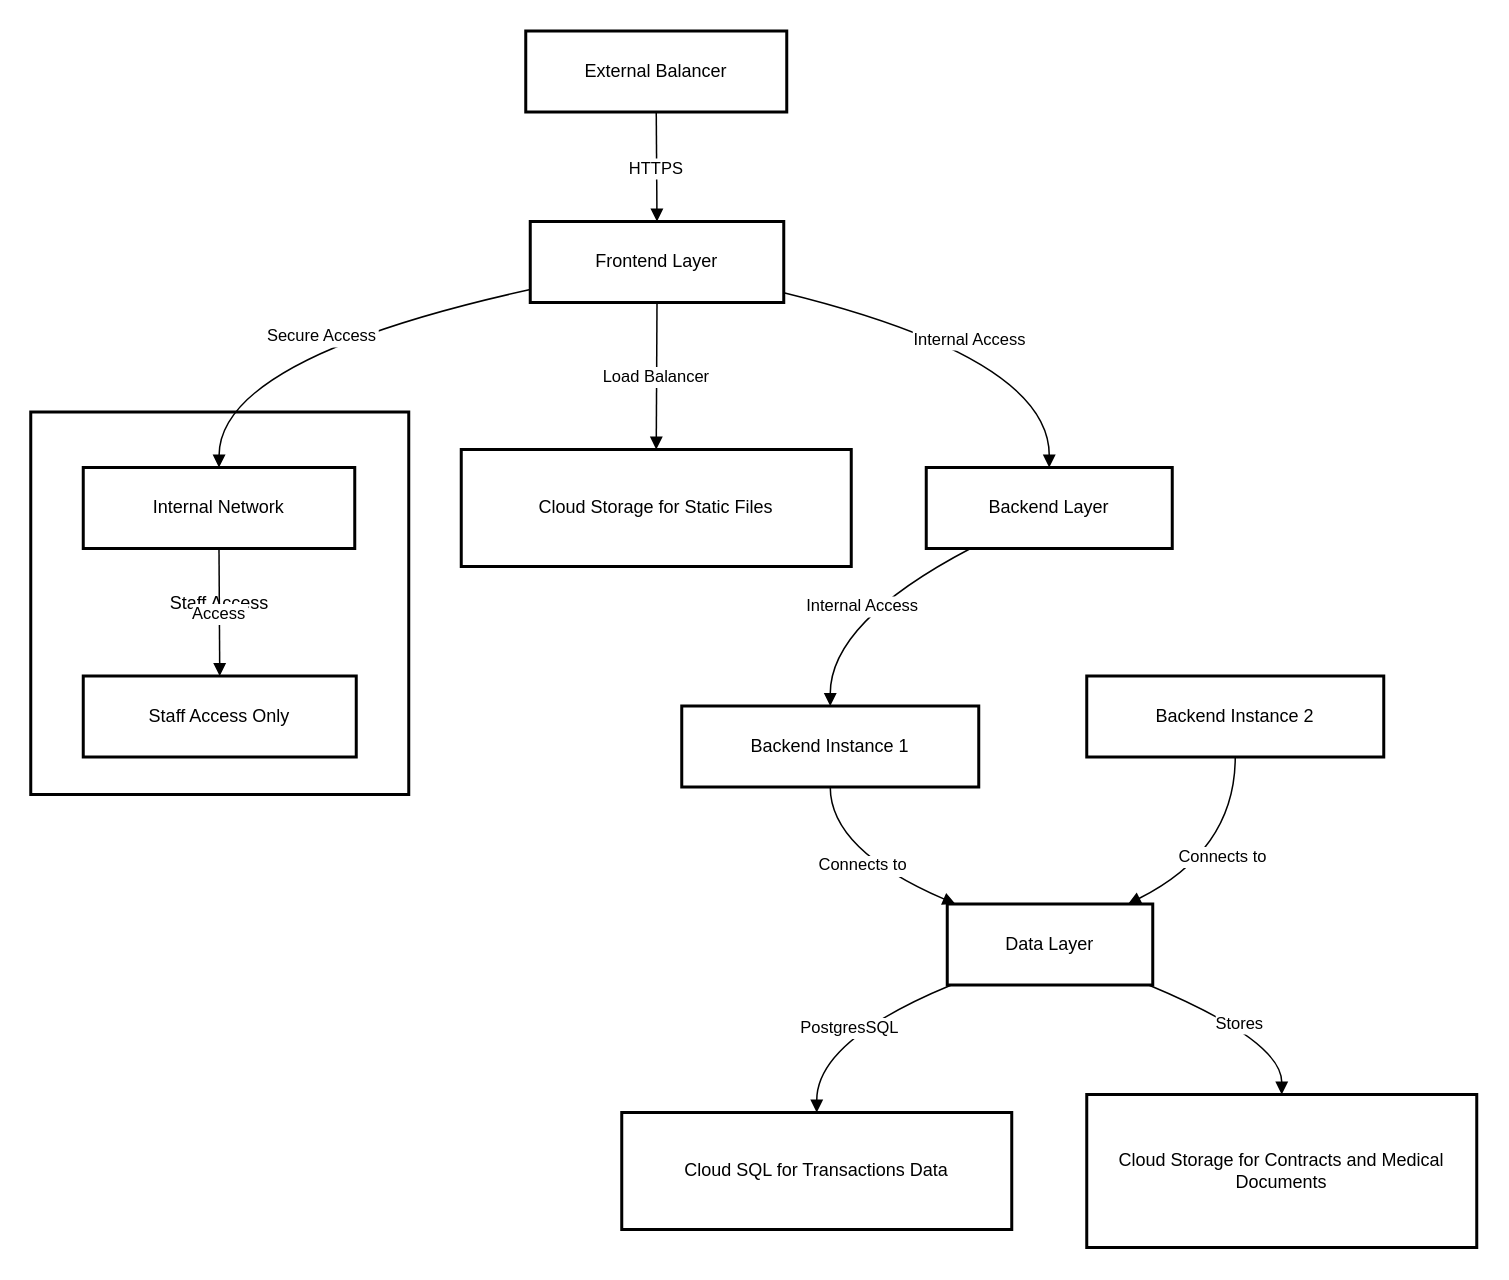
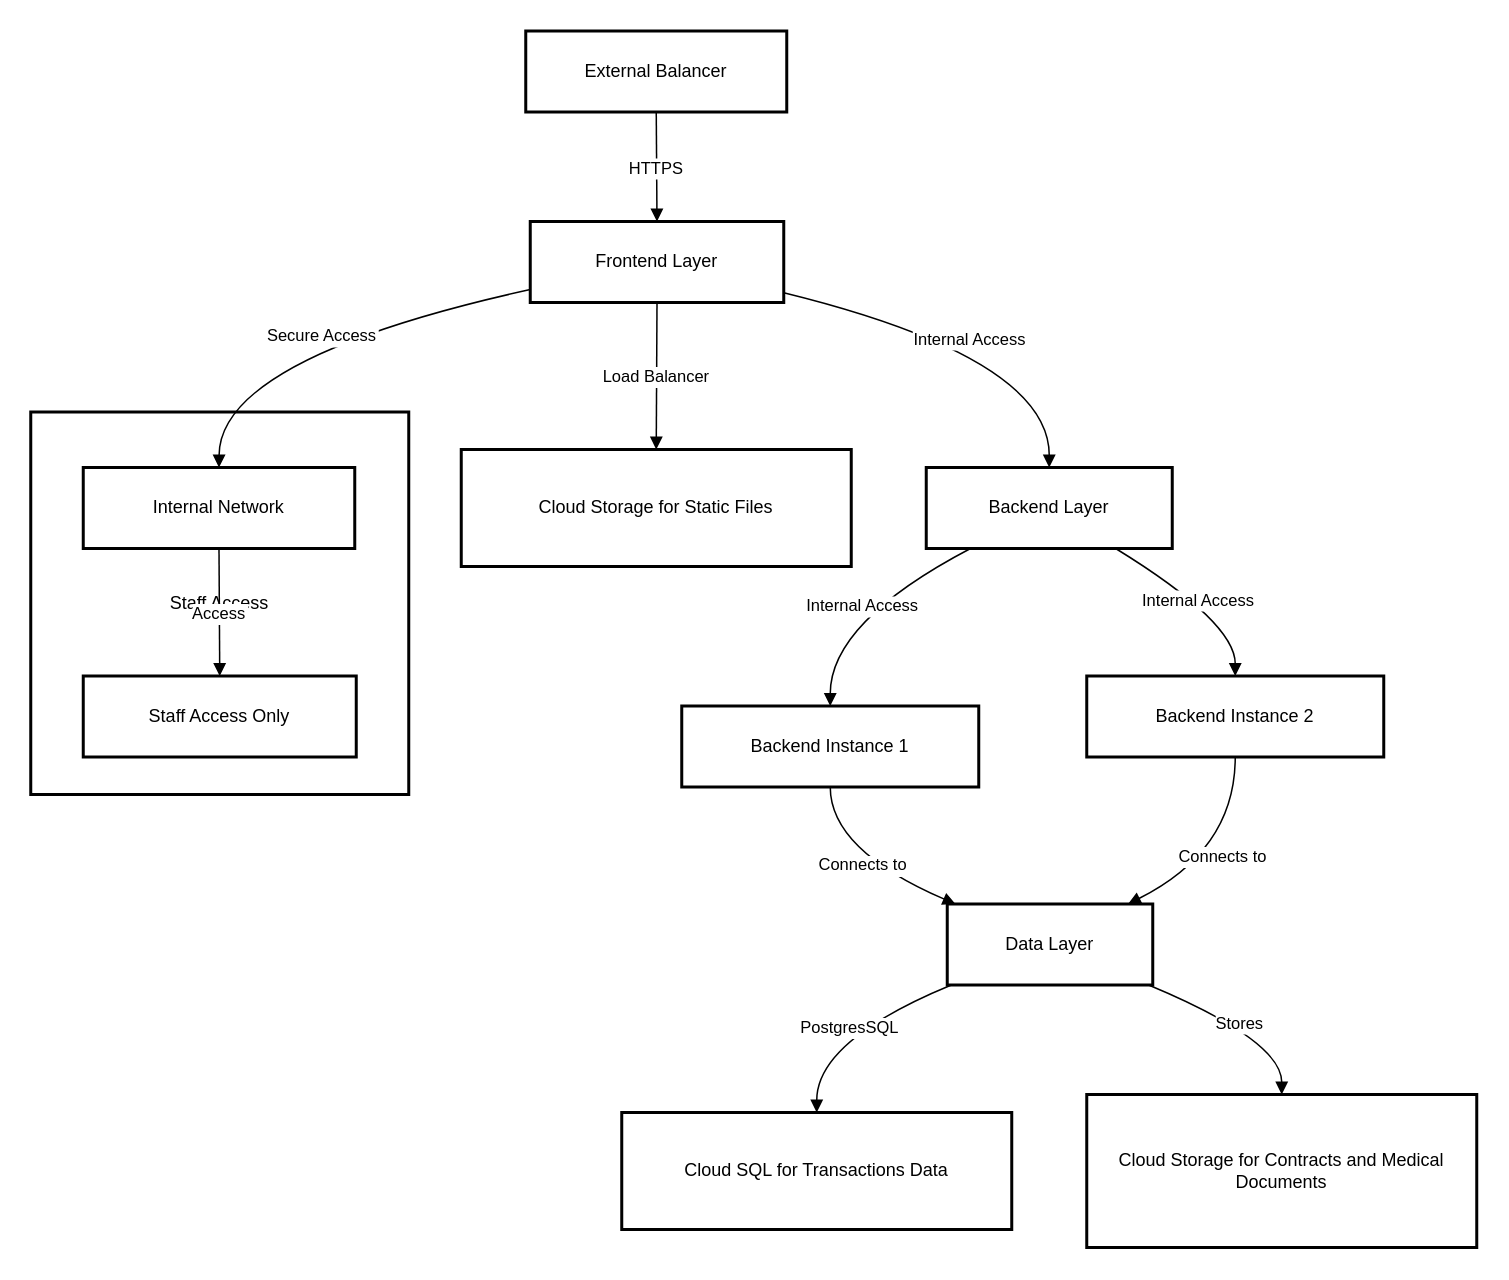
edge "Backend Layer" -> "Backend Instance 2": added, label "Internal Access"
